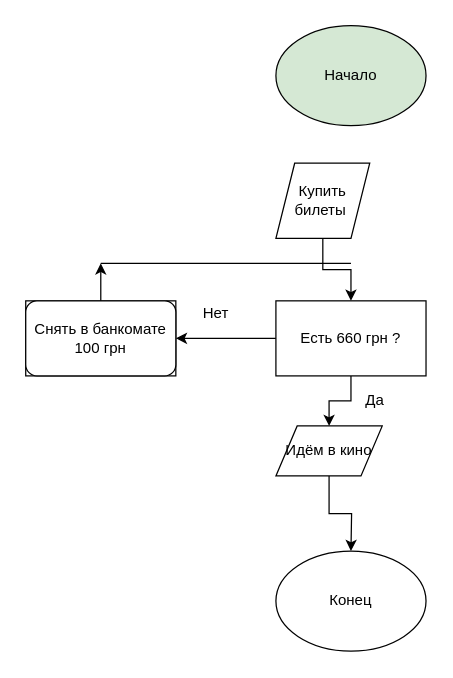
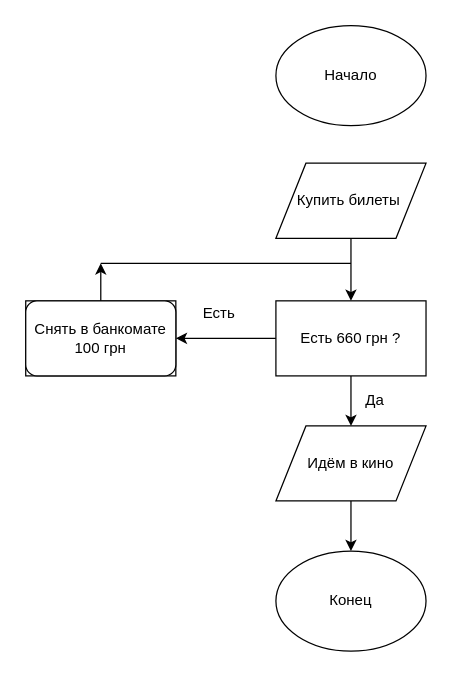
node "Начало": fillcolor #d5e8d4 -> #ffffff
node "Купить билеты": size 94x75 -> 150x75
node "Нет": label "Нет" -> "Есть"
node "Идём в кино": size 106x50 -> 150x75
